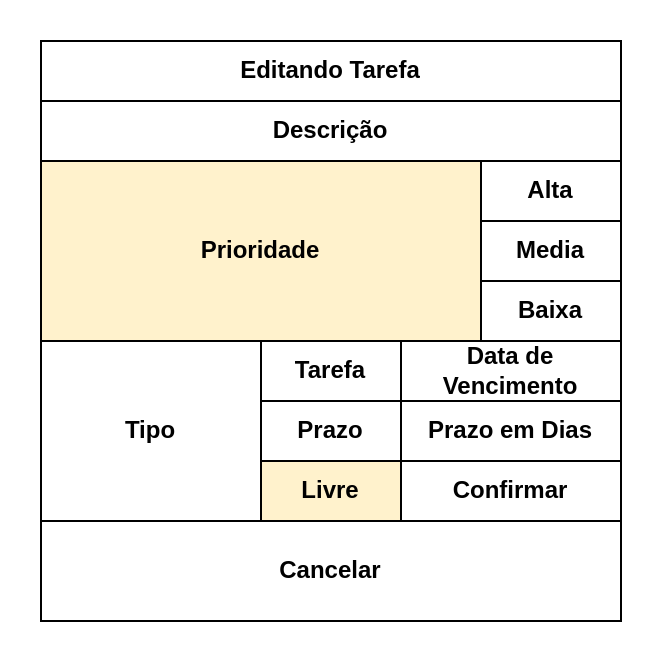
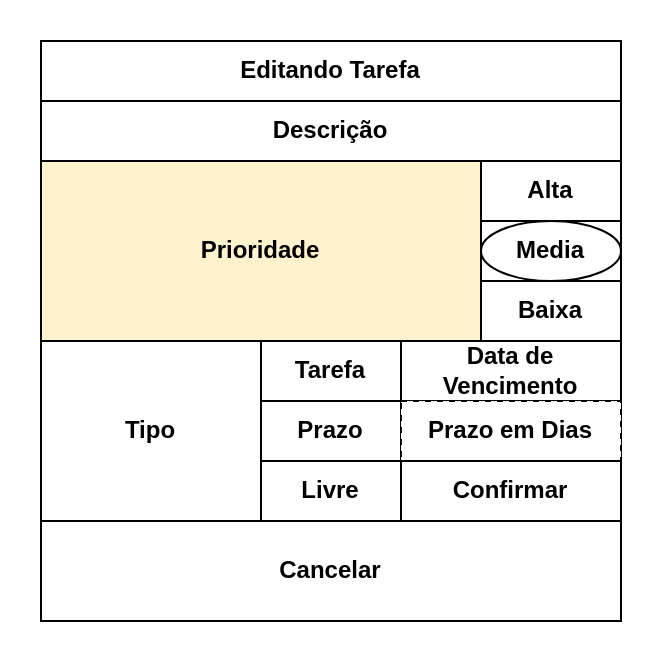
node "Media": shape rectangle -> ellipse
node "Prazo em Dias": style solid -> dashed
node "Livre": fillcolor #fff2cc -> #ffffff
